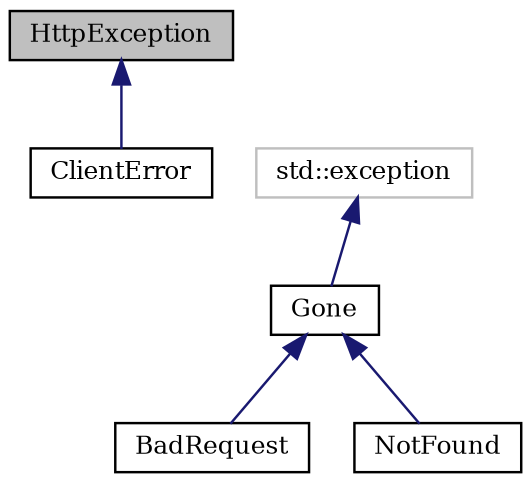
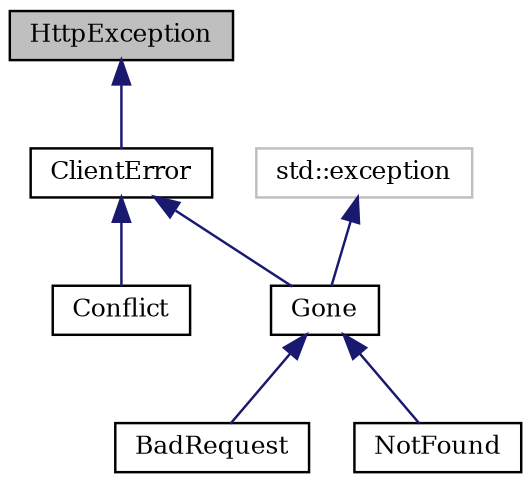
edge "Gone" -> "ClientError": added
node "Conflict": added
